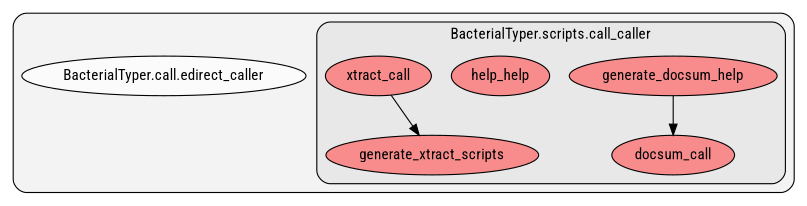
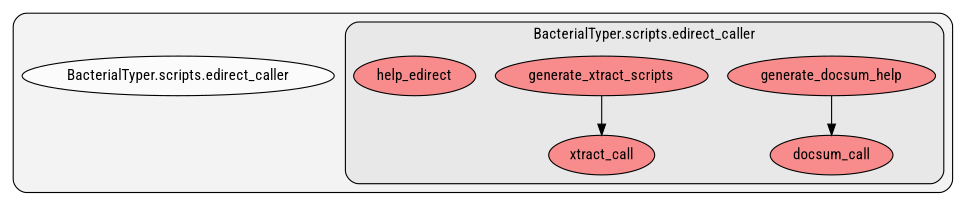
cluster "BacterialTyper.scripts.call_caller": label "BacterialTyper.scripts.call_caller" -> "BacterialTyper.scripts.edirect_caller"
node "BacterialTyper.call.edirect_caller": label "BacterialTyper.call.edirect_caller" -> "BacterialTyper.scripts.edirect_caller"
node "help_help": label "help_help" -> "help_edirect"
edge "xtract_call" -> "generate_xtract_scripts": reversed
